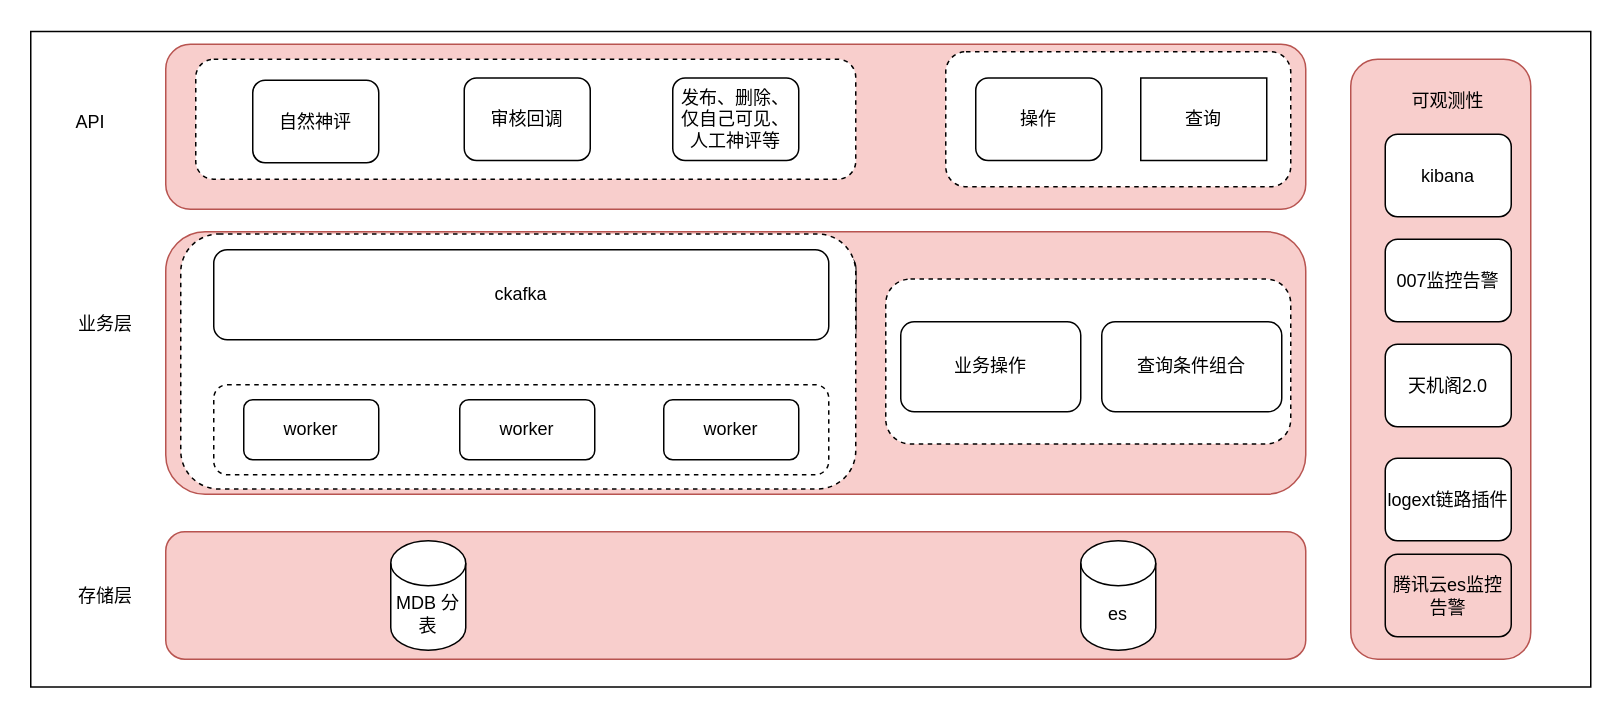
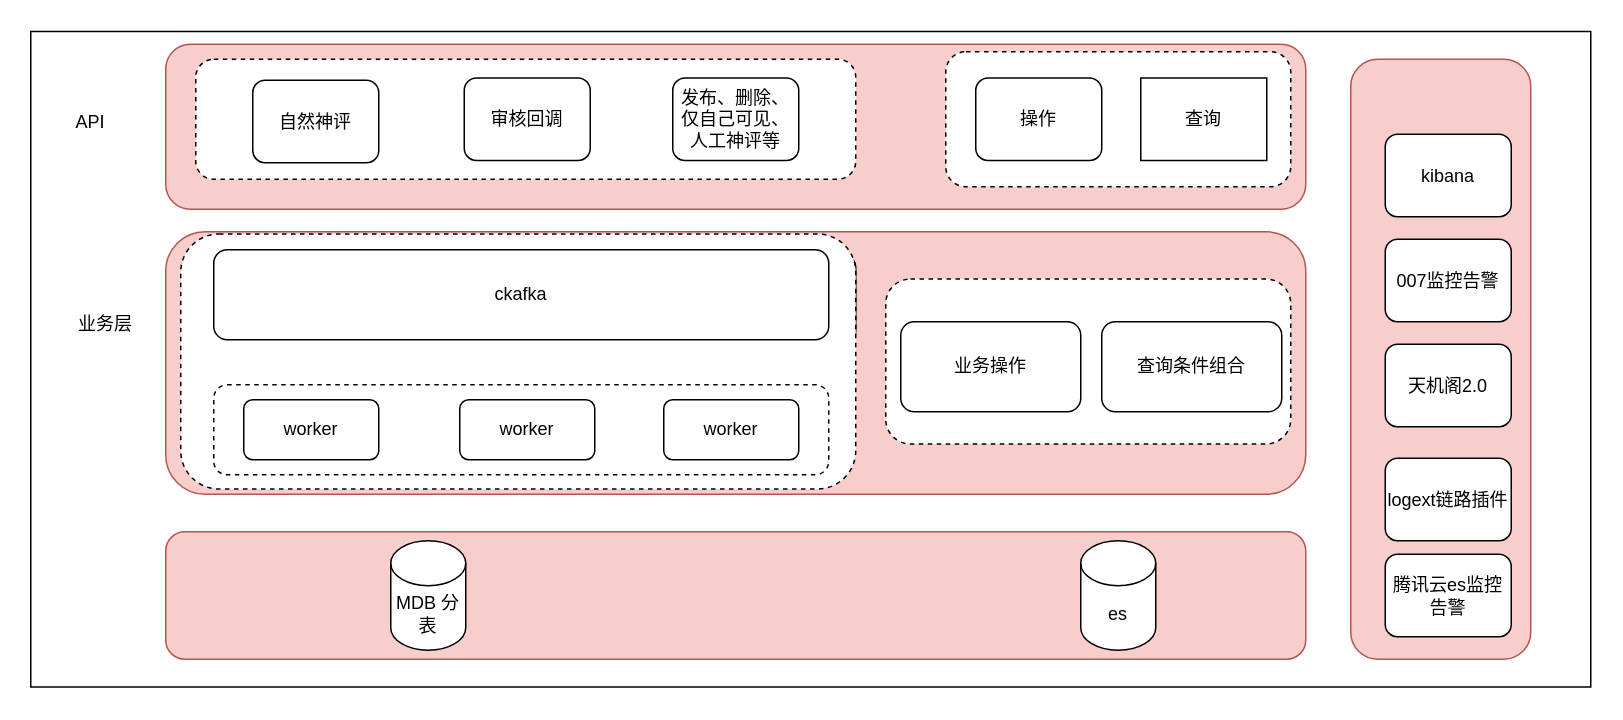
node "可观测性": removed
node "存储层": removed
node "腾讯云es监控告警": fillcolor #f8cecc -> #ffffff
